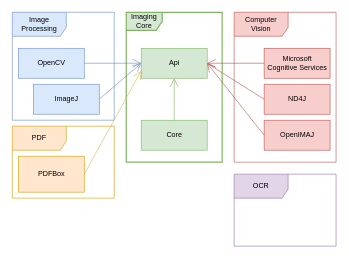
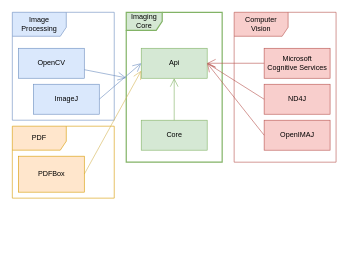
edge "OpenCV" -> "Api": now "OpenCV" -> "Imaging Core"
node "OCR": removed
